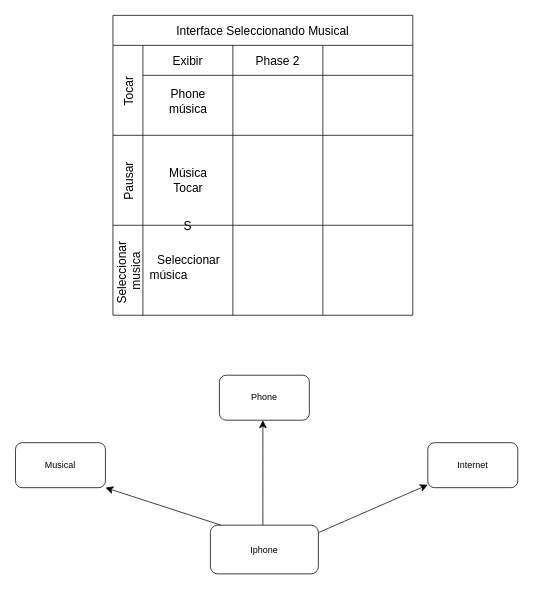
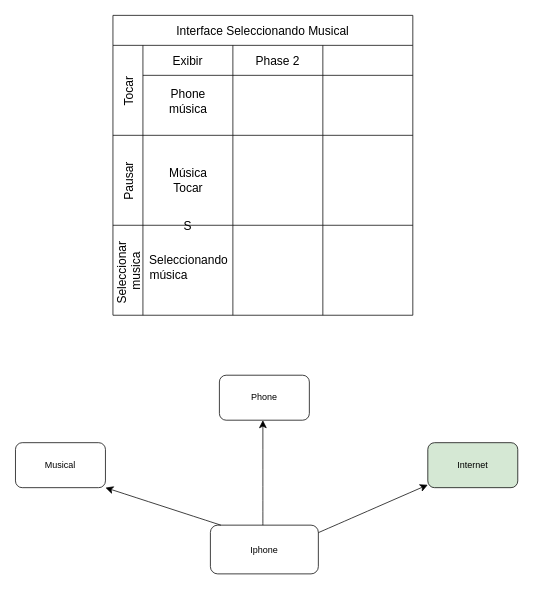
node "Seleccionar música": label "Seleccionar música" -> "Seleccionando música"
node "Internet": fillcolor #ffffff -> #d5e8d4
